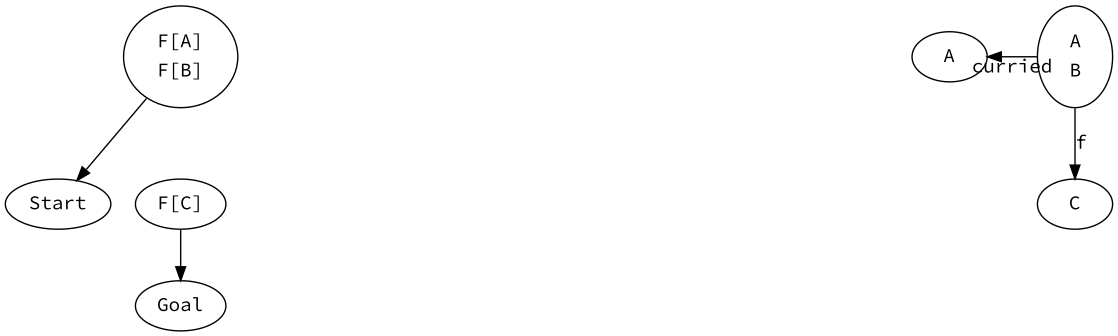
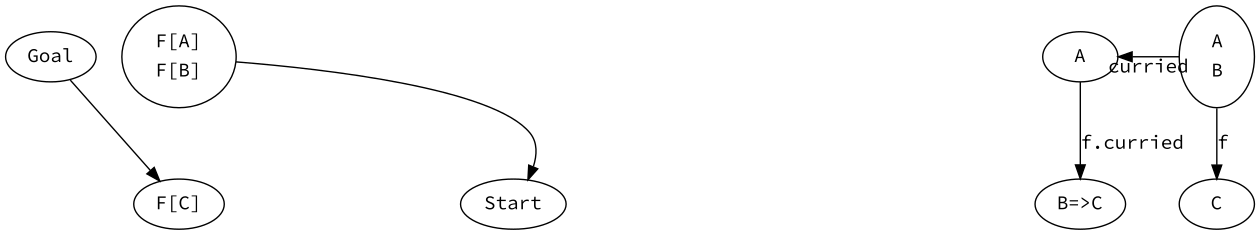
node "B=>C": added
edge "F[C]" -> "Goal": reversed
